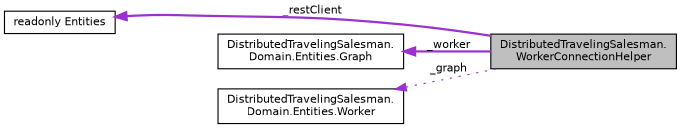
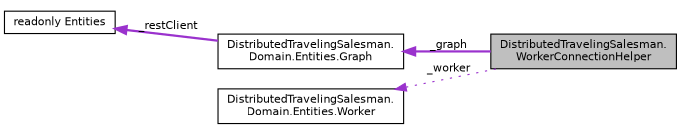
edge "DistributedTravelingSalesman. WorkerConnectionHelper" -> "readonly Entities": now "DistributedTravelingSalesman. Domain.Entities.Graph" -> "readonly Entities"
edge "DistributedTravelingSalesman. WorkerConnectionHelper" -> "DistributedTravelingSalesman. Domain.Entities.Graph": label " _worker" -> " _graph"
edge "DistributedTravelingSalesman. WorkerConnectionHelper" -> "DistributedTravelingSalesman. Domain.Entities.Worker": label " _graph" -> " _worker"
